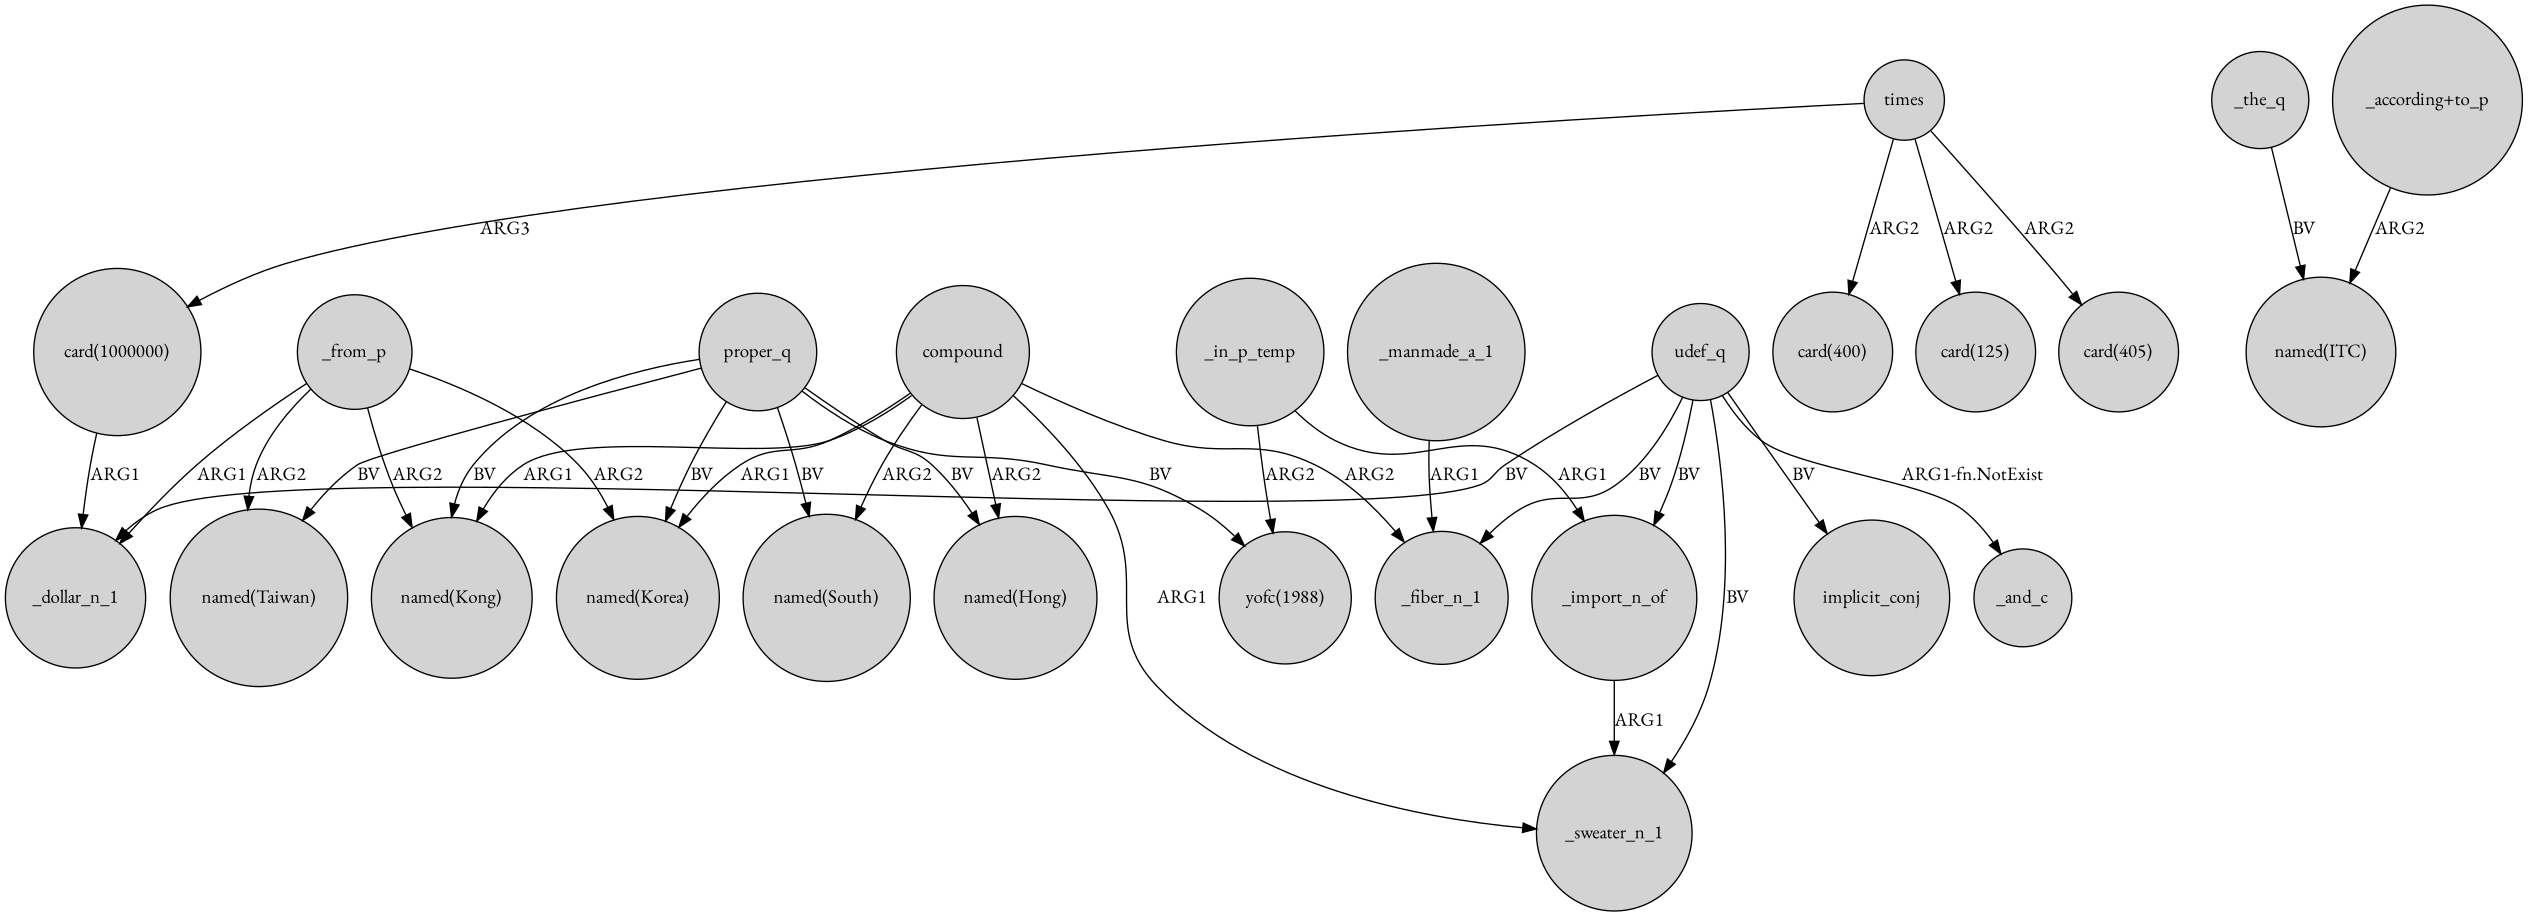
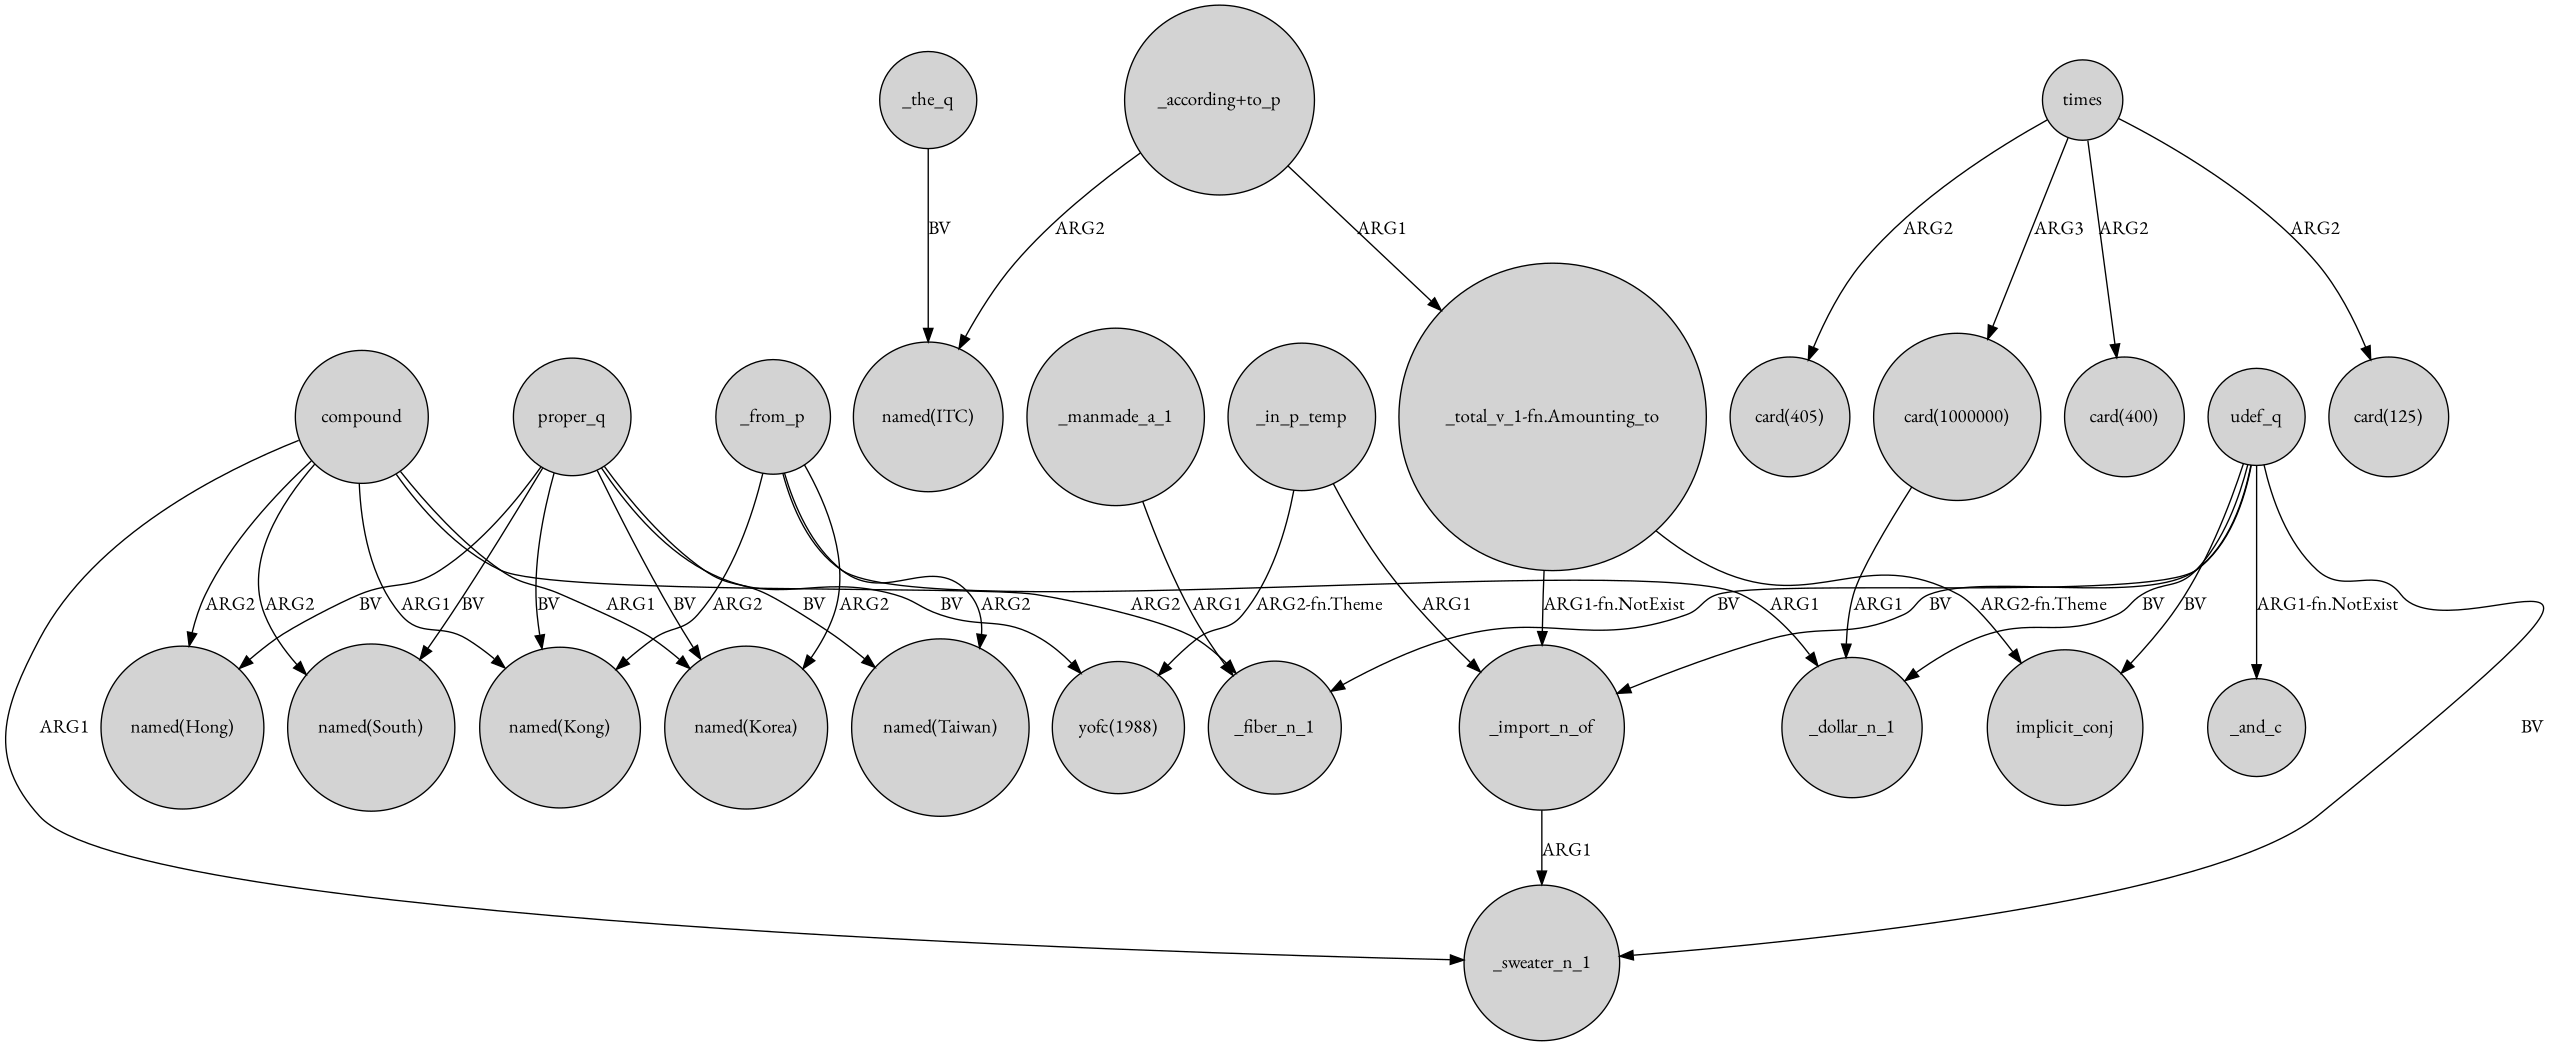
node "_total_v_1-fn.Amounting_to": added
edge "_in_p_temp" -> "yofc(1988)": label "ARG2" -> "ARG2-fn.Theme"
